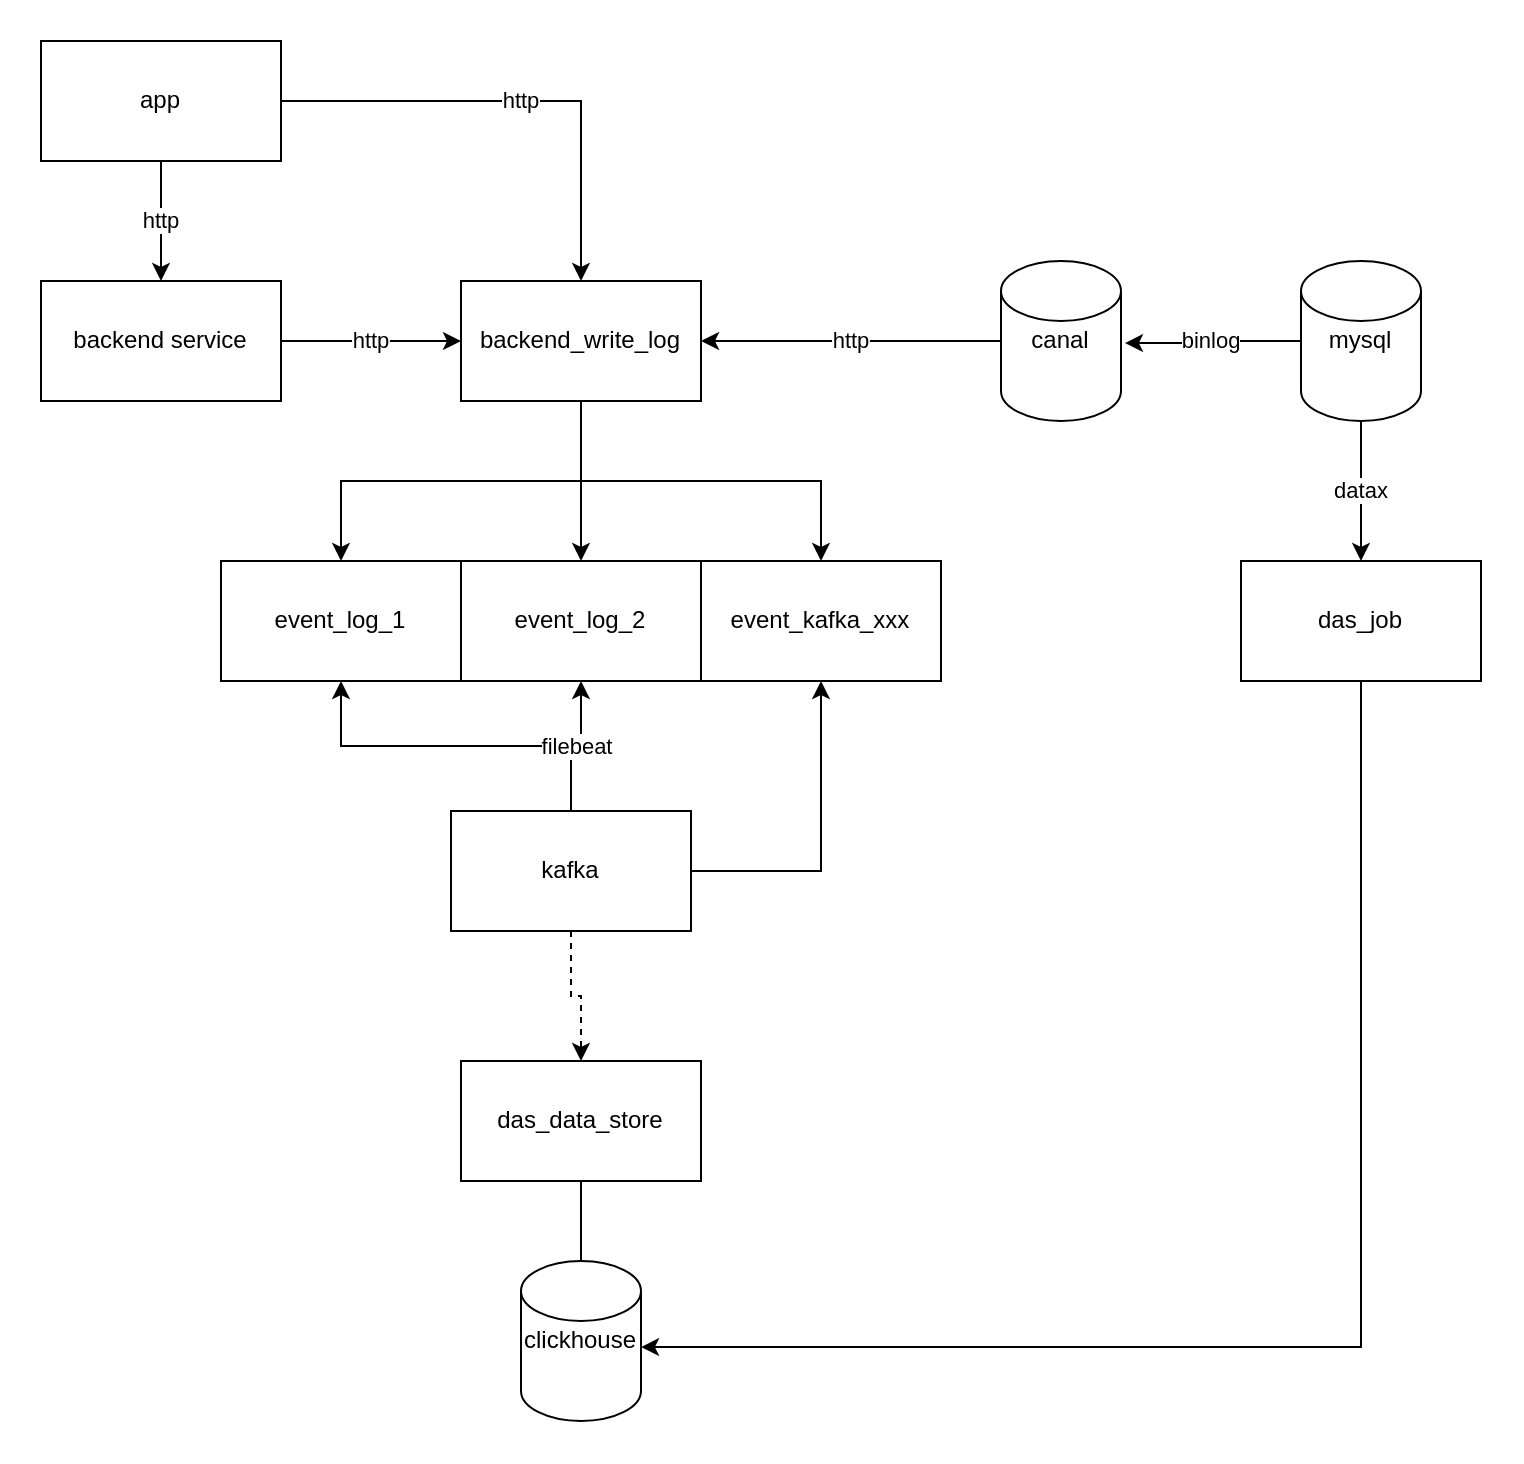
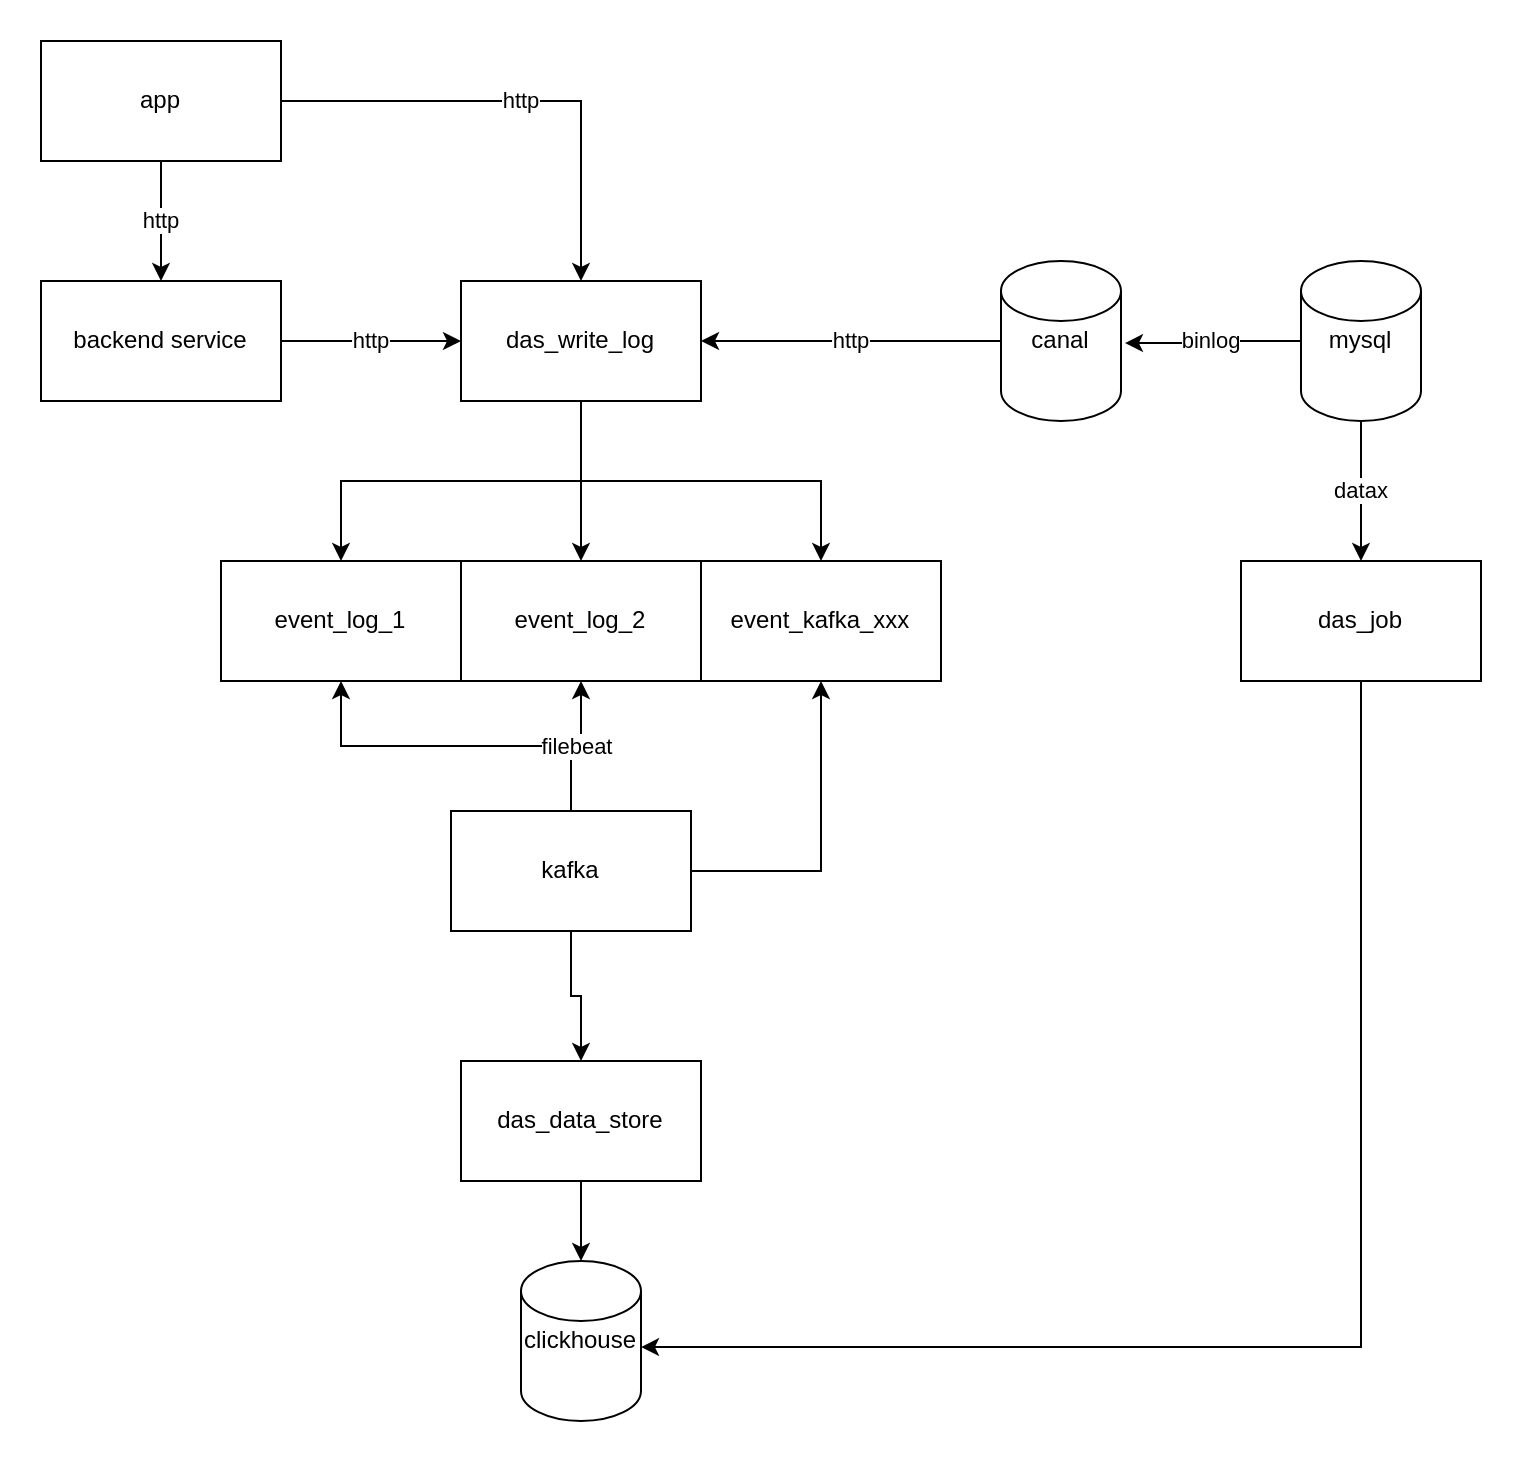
node "backend_write_log": label "backend_write_log" -> "das_write_log"
edge "kafka" -> "das_data_store": style dashed -> solid
edge "das_data_store" -- "clickhouse": arrowhead none -> classic
